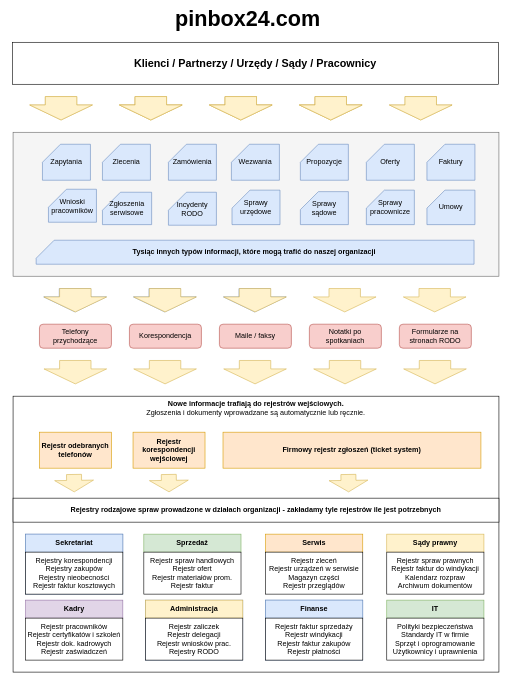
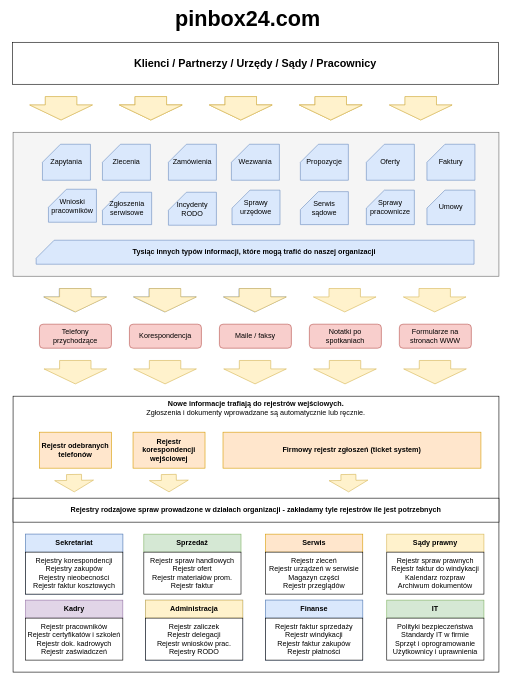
node "Sprawy sądowe": label "Sprawy sądowe" -> "Serwis sądowe"
node "Formularze na stronach RODO": label "Formularze na stronach RODO" -> "Formularze na stronach WWW"
